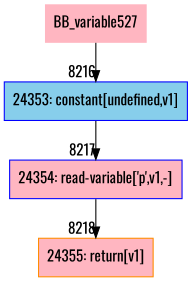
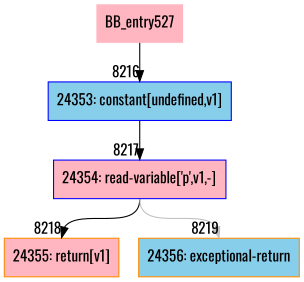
node "BB_variable527": label "BB_variable527" -> "BB_entry527"
node "24356: exceptional-return": added
